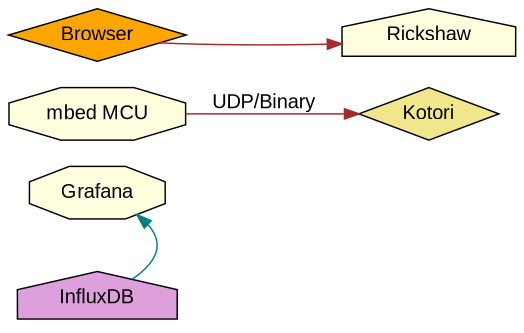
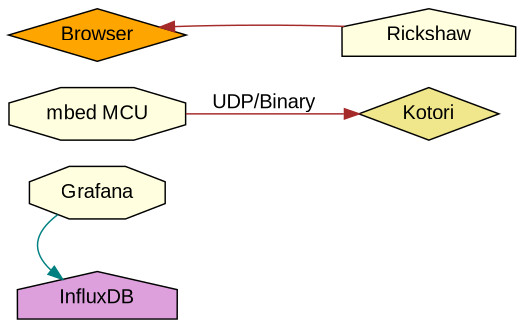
edge "Browser" -> "Rickshaw": reversed
edge "InfluxDB" -> "Grafana": reversed
